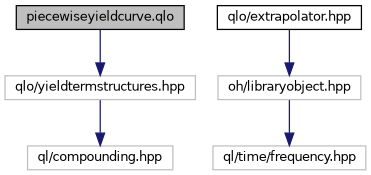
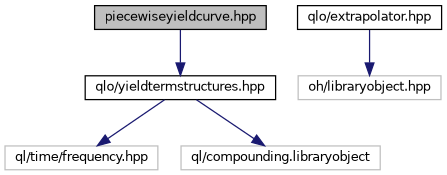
node "piecewiseyieldcurve.qlo": label "piecewiseyieldcurve.qlo" -> "piecewiseyieldcurve.hpp"
node "qlo/yieldtermstructures.hpp": color grey75 -> black
edge "oh/libraryobject.hpp" -> "ql/time/frequency.hpp": now "qlo/yieldtermstructures.hpp" -> "ql/time/frequency.hpp"
node "ql/compounding.hpp": label "ql/compounding.hpp" -> "ql/compounding.libraryobject"
